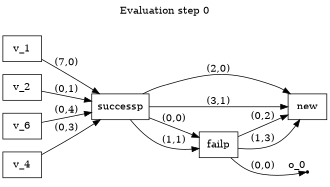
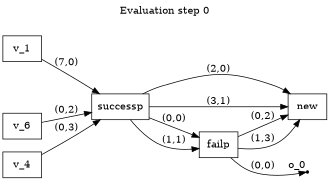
node "v_2": removed
edge "v_6" -> "successp": label "(0,4)" -> "(0,2)"
